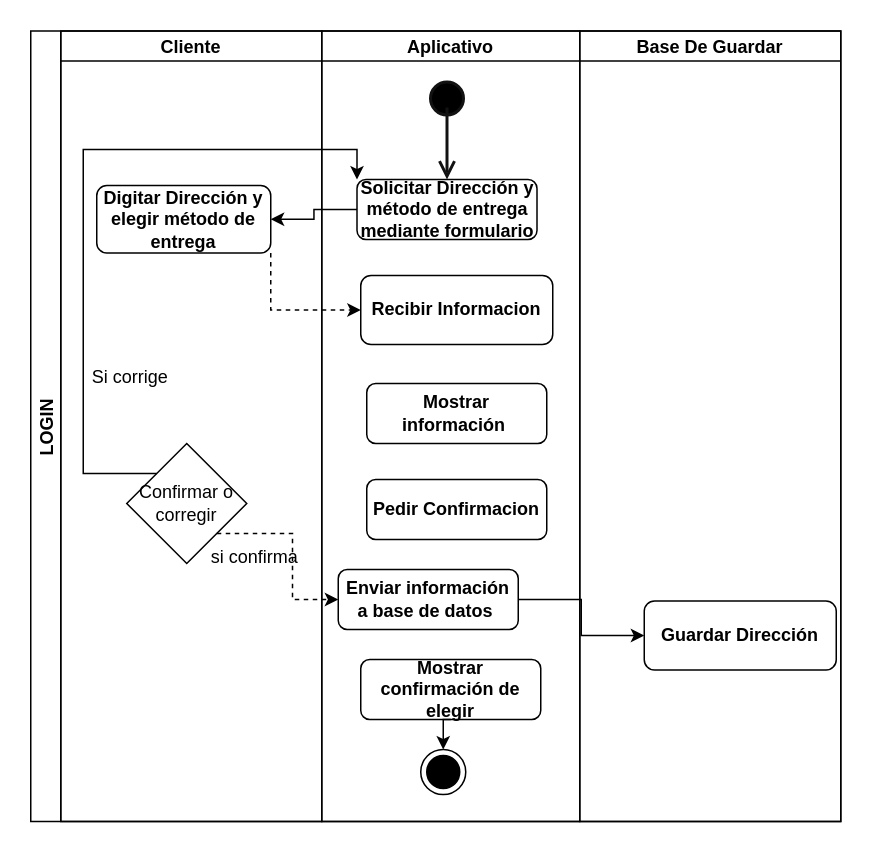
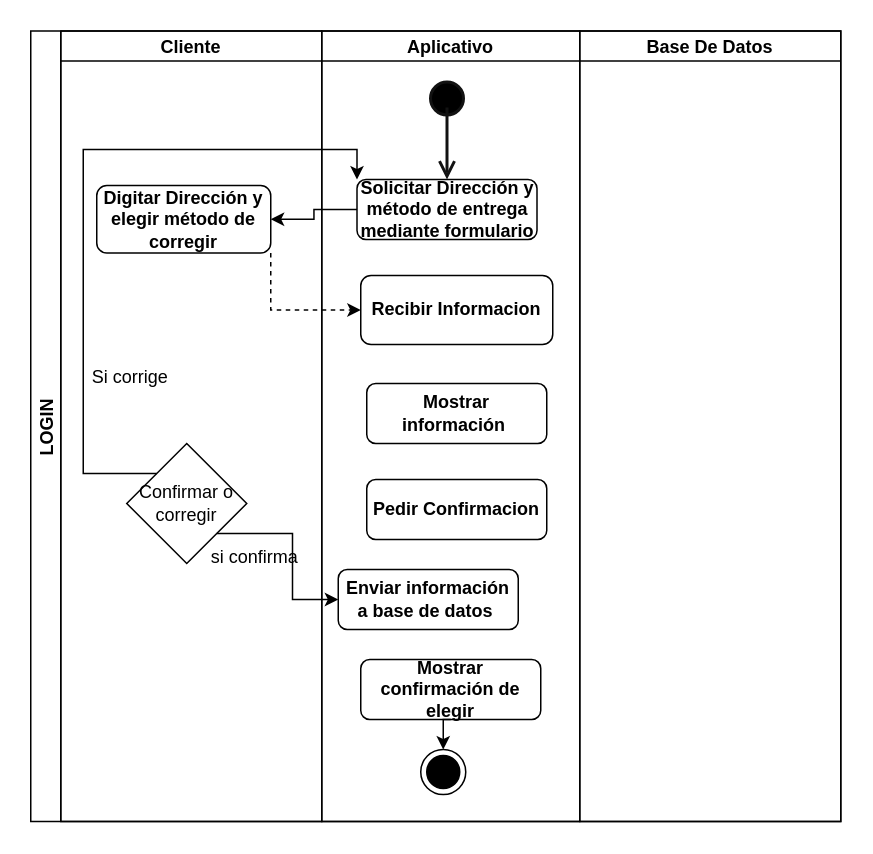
node "Base De Guardar": label "Base De Guardar" -> "Base De Datos"
node "Digitar Dirección y elegir método de entrega": label "Digitar Dirección y elegir método de entrega" -> "Digitar Dirección y elegir método de corregir"
edge "Confirmar o corregir" -> "Enviar información a base de datos": style dashed -> solid
edge "Enviar información a base de datos" -> "Guardar Dirección": removed
node "Guardar Dirección": removed
